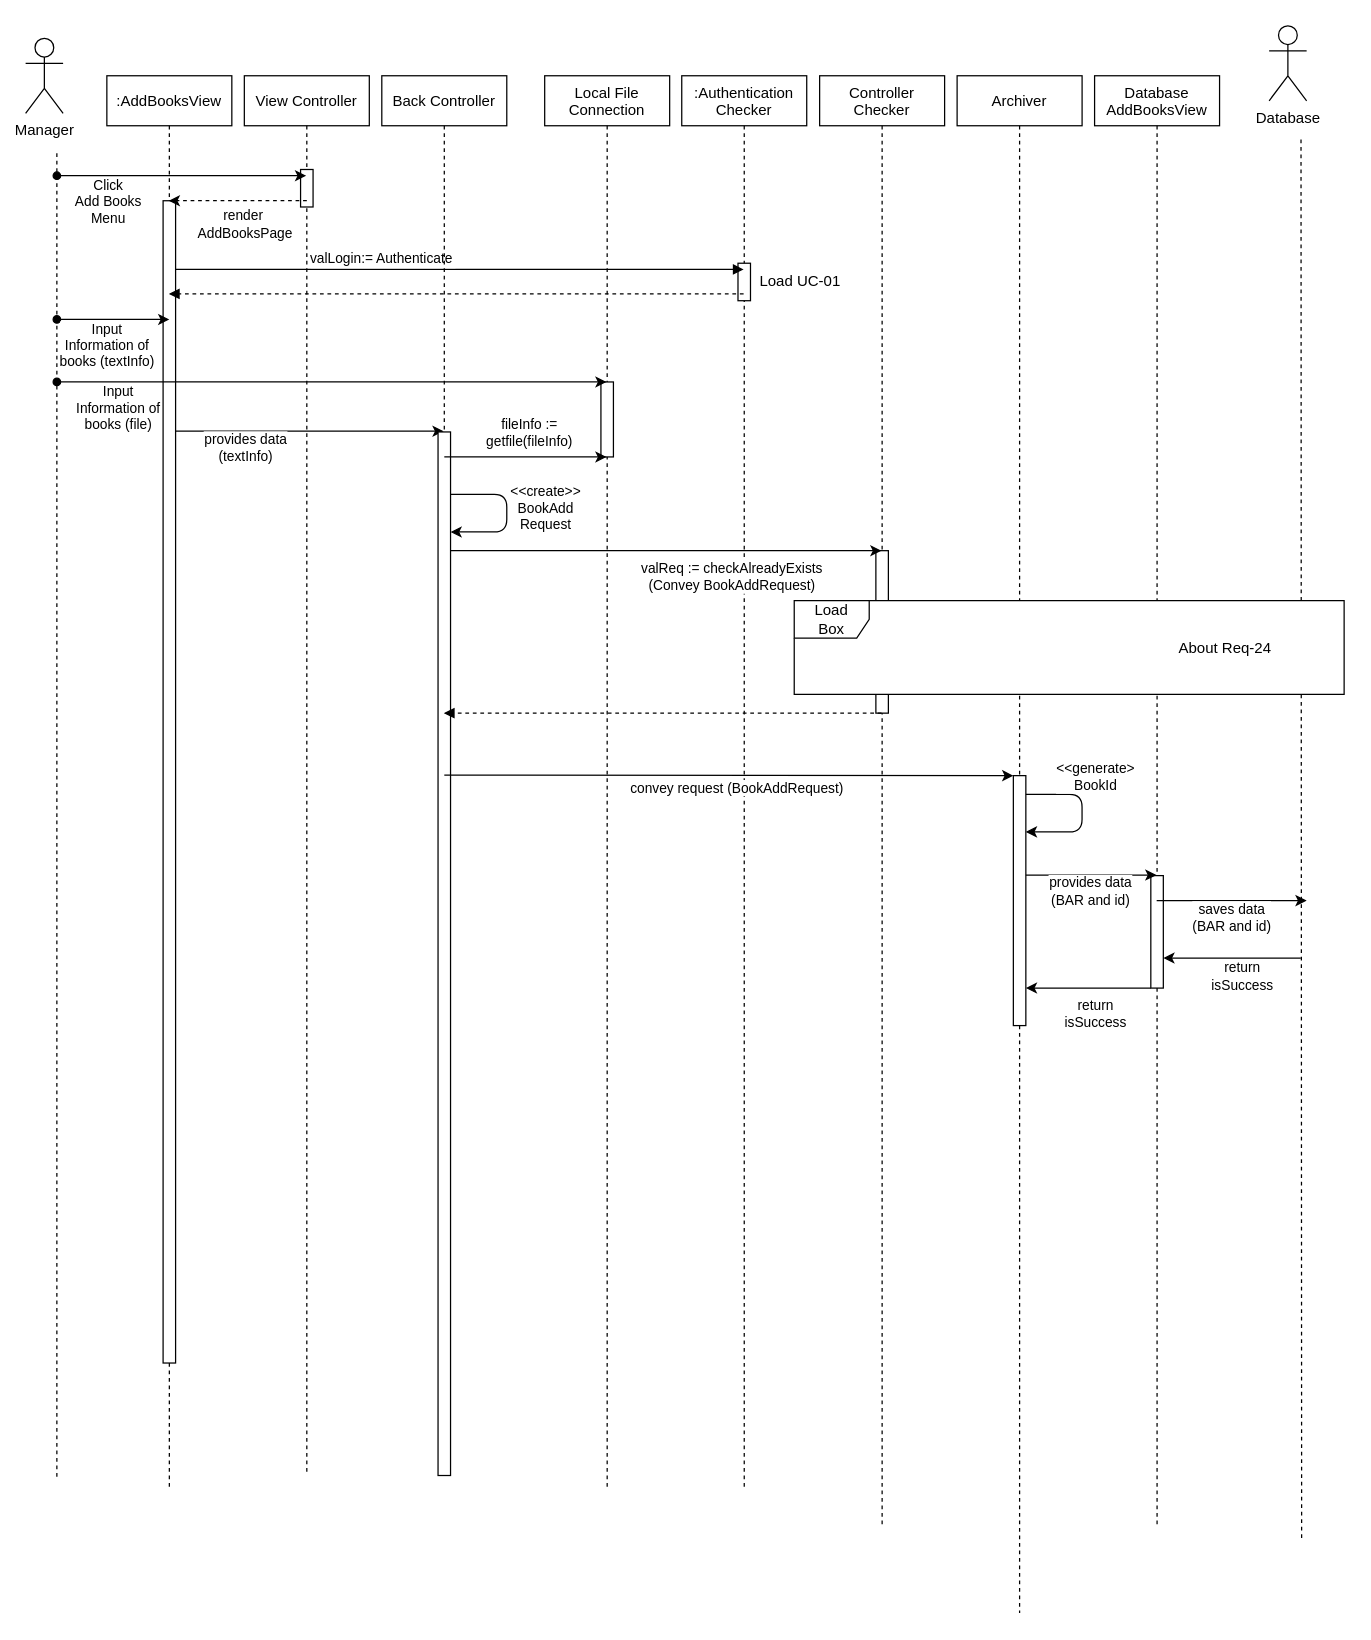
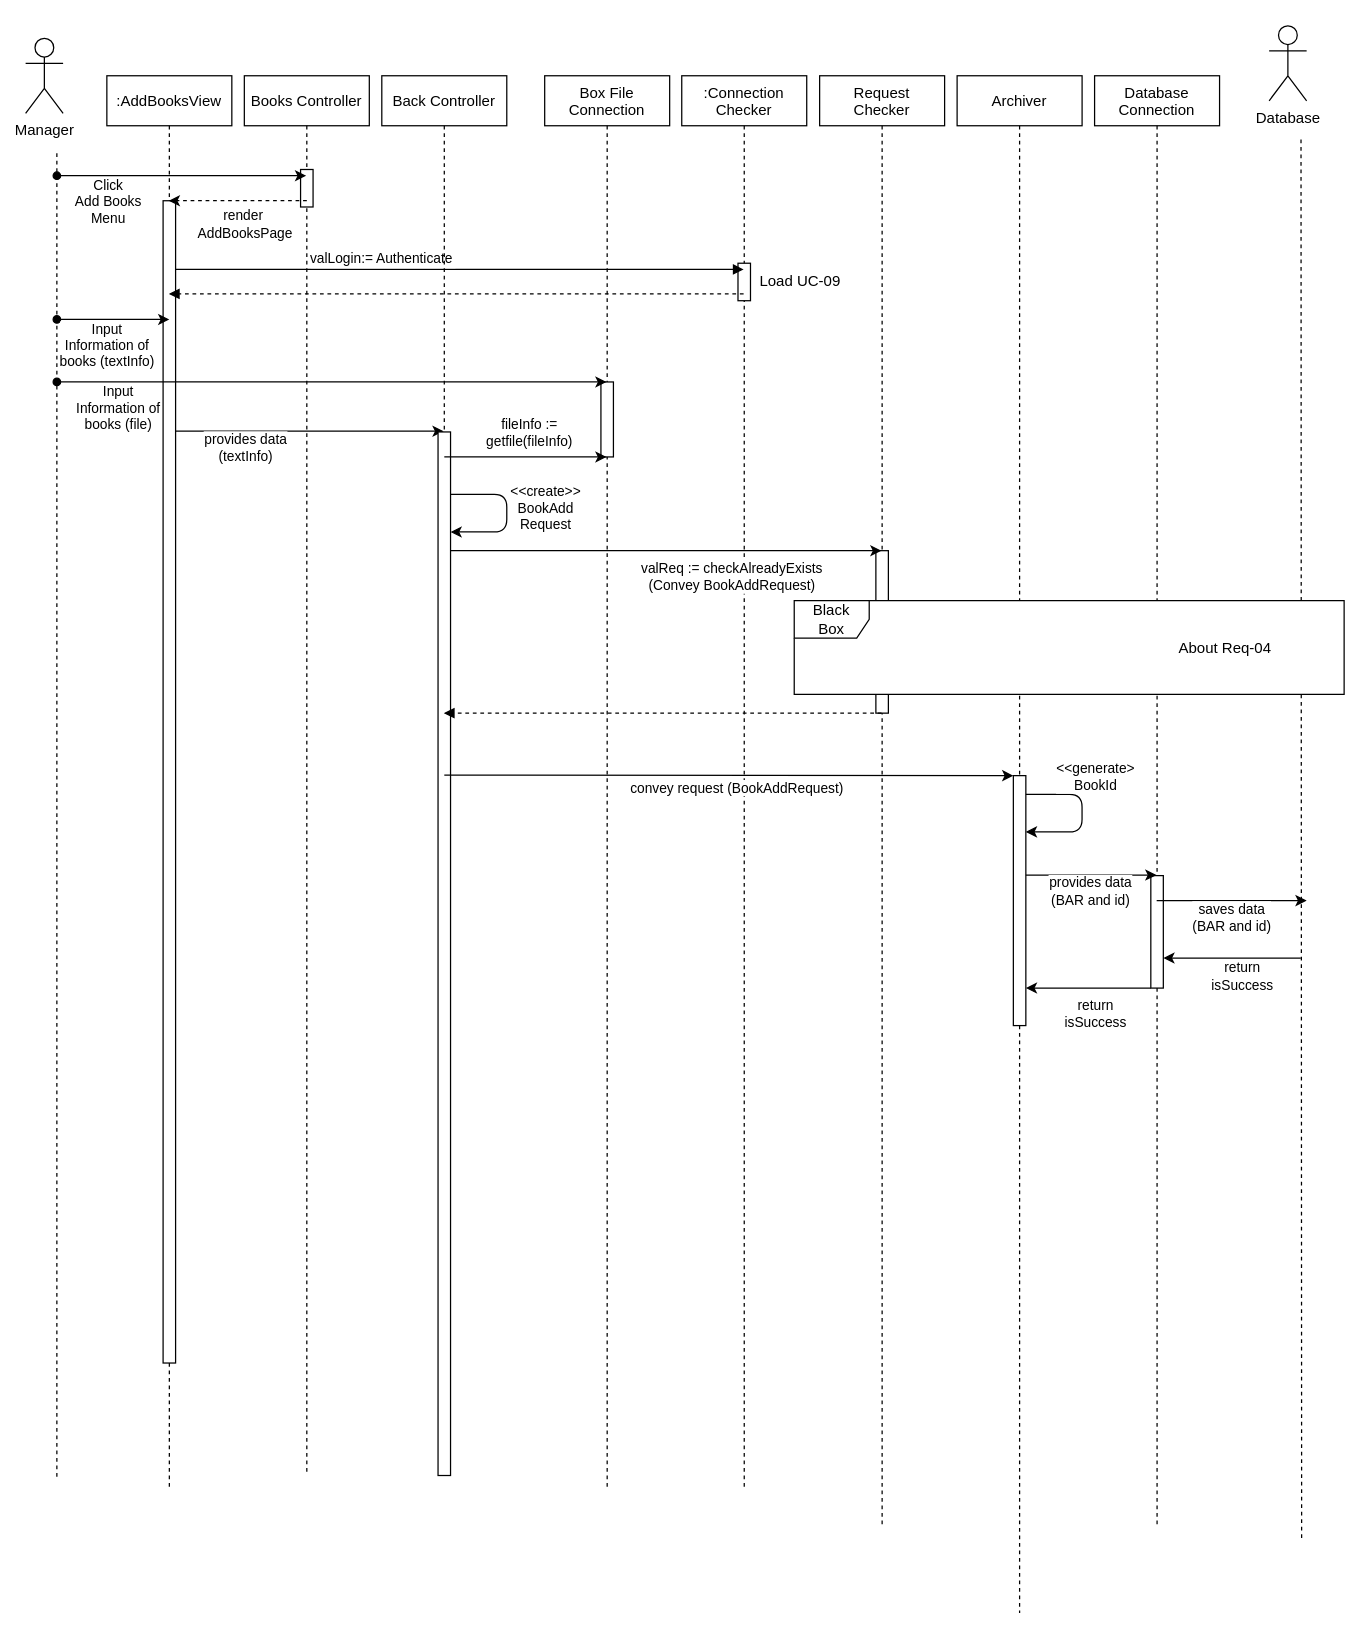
node "Local File Connection": label "Local File Connection" -> "Box File Connection"
node ":Authentication Checker": label ":Authentication Checker" -> ":Connection Checker"
node "Controller Checker": label "Controller Checker" -> "Request Checker"
node "Database AddBooksView": label "Database AddBooksView" -> "Database Connection"
node "View Controller": label "View Controller" -> "Books Controller"
node "Load UC-01": label "Load UC-01" -> "Load UC-09"
node "Load Box": label "Load Box" -> "Black Box"
node "About Req-24": label "About Req-24" -> "About Req-04"
